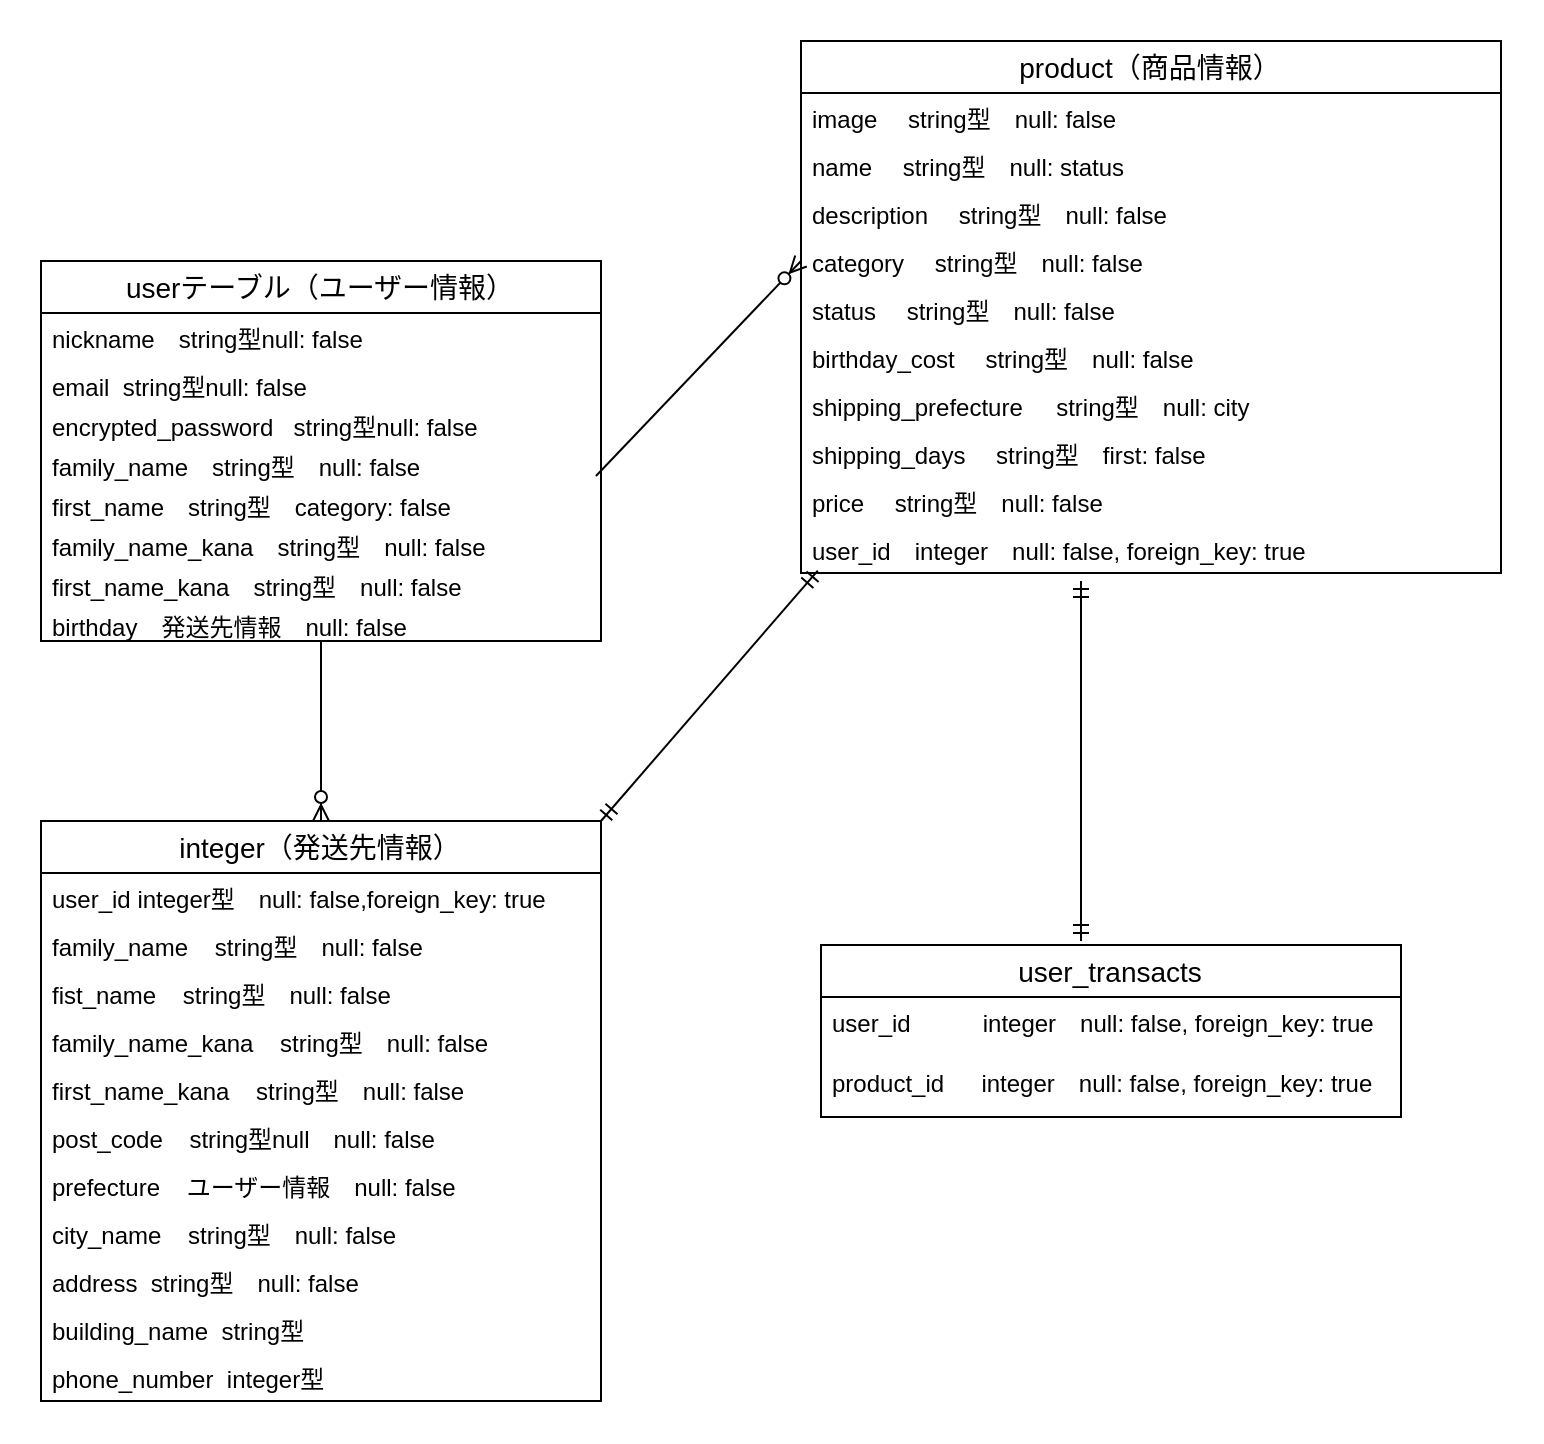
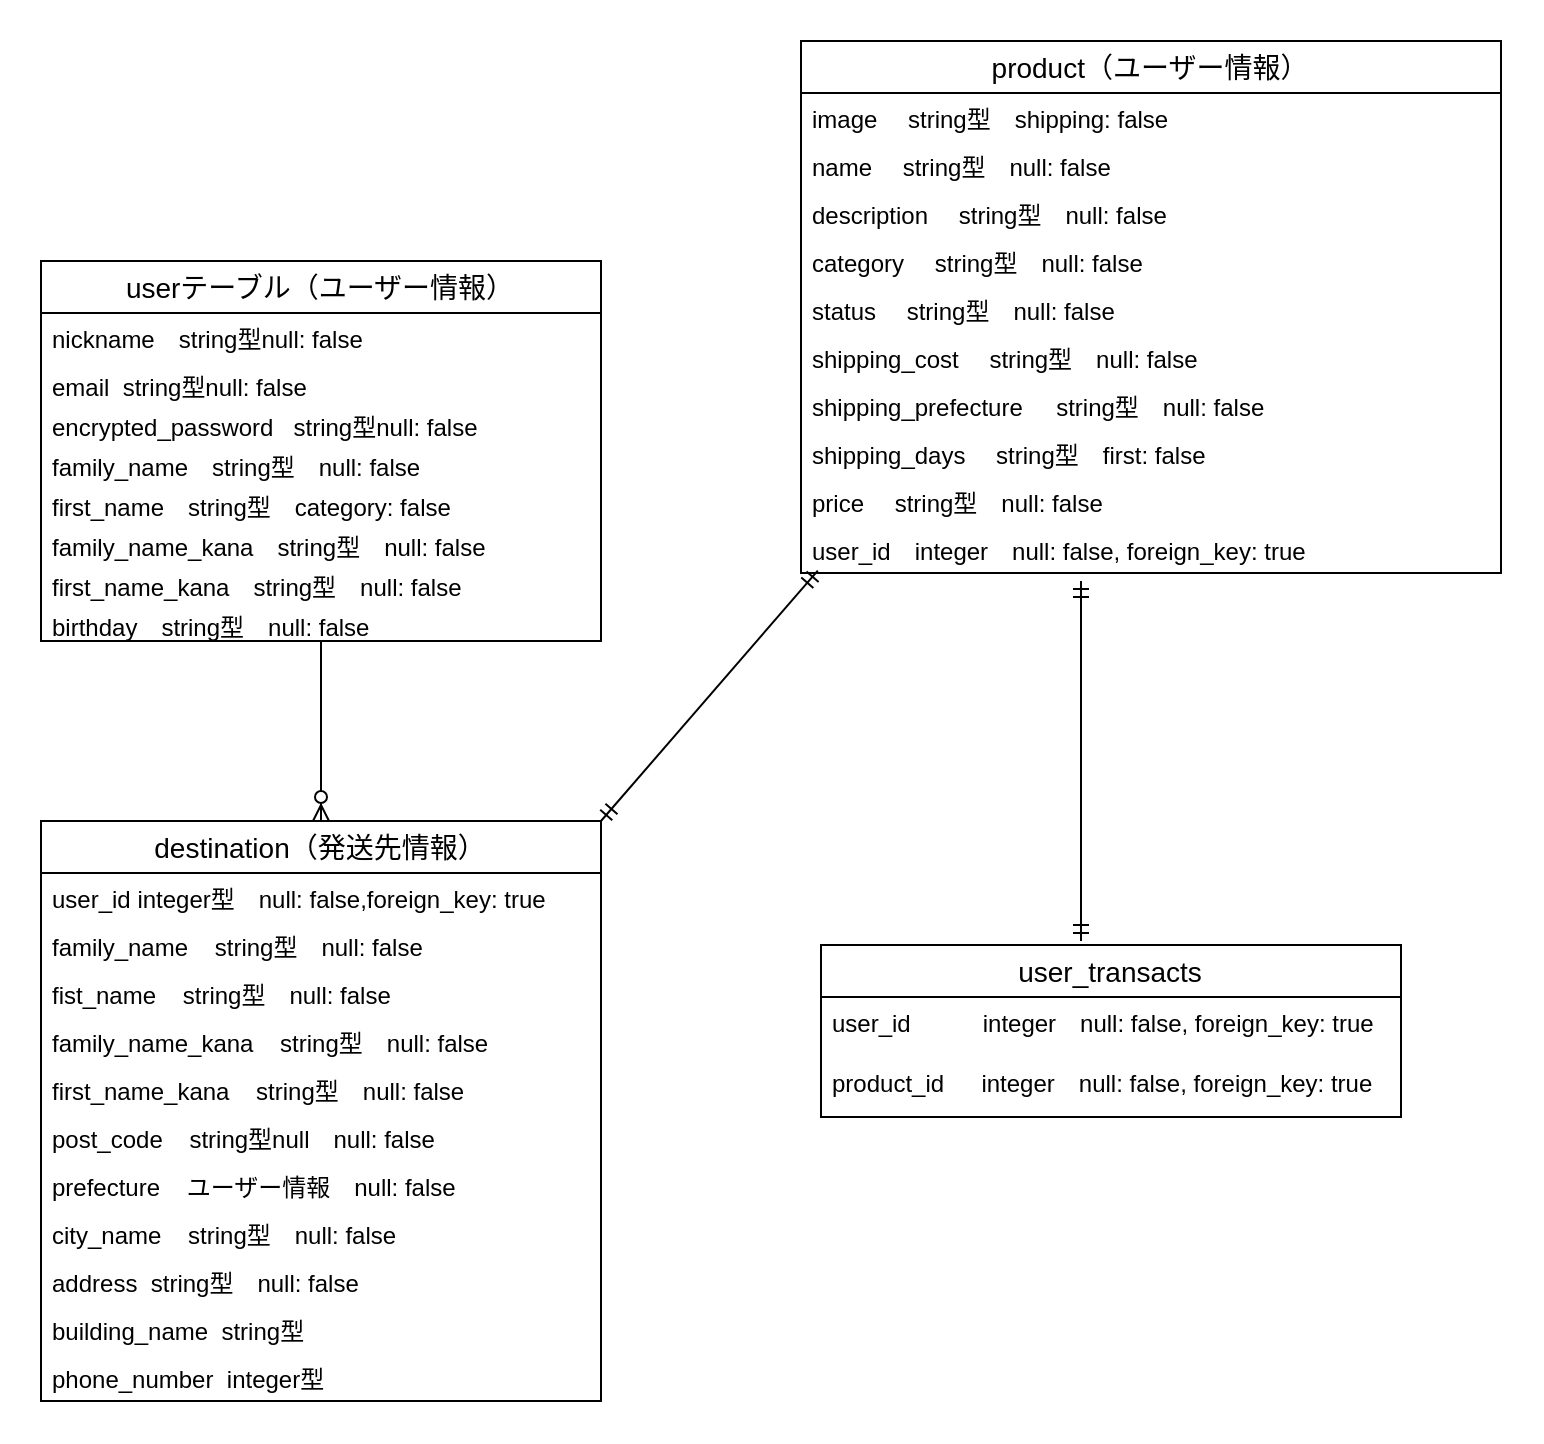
node "product（商品情報）": label "product（商品情報）" -> "product（ユーザー情報）"
node "image string型 null: false": label "image string型 null: false" -> "image string型 shipping: false"
node "name string型 null: status": label "name string型 null: status" -> "name string型 null: false"
node "birthday_cost string型 null: false": label "birthday_cost string型 null: false" -> "shipping_cost string型 null: false"
edge "first_name string型 category: false" -> "category string型 null: false": removed
node "shipping_prefecture string型 null: city": label "shipping_prefecture string型 null: city" -> "shipping_prefecture string型 null: false"
node "birthday 発送先情報 null: false": label "birthday 発送先情報 null: false" -> "birthday string型 null: false"
node "integer（発送先情報）": label "integer（発送先情報）" -> "destination（発送先情報）"
